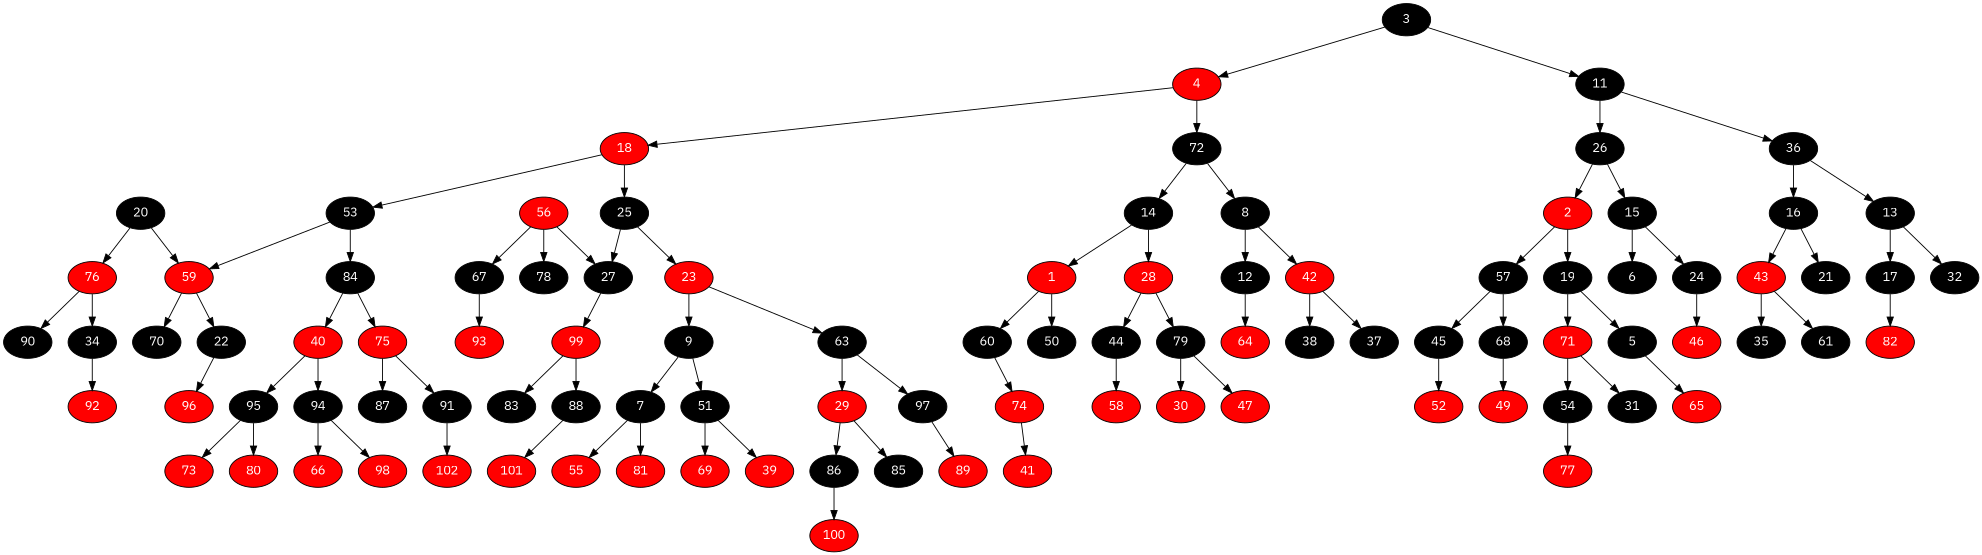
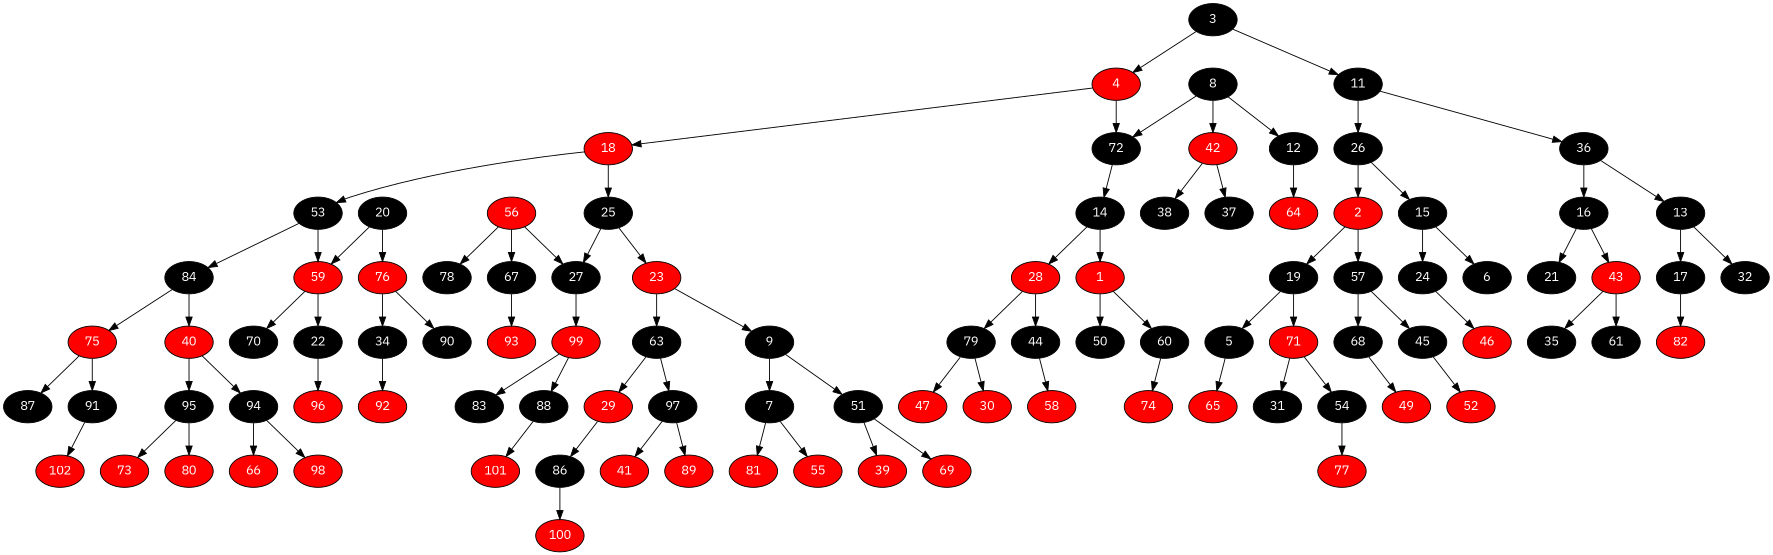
edge "72" -> "8": reversed
edge "74" -> "41": now "97" -> "41"
node "85": removed
